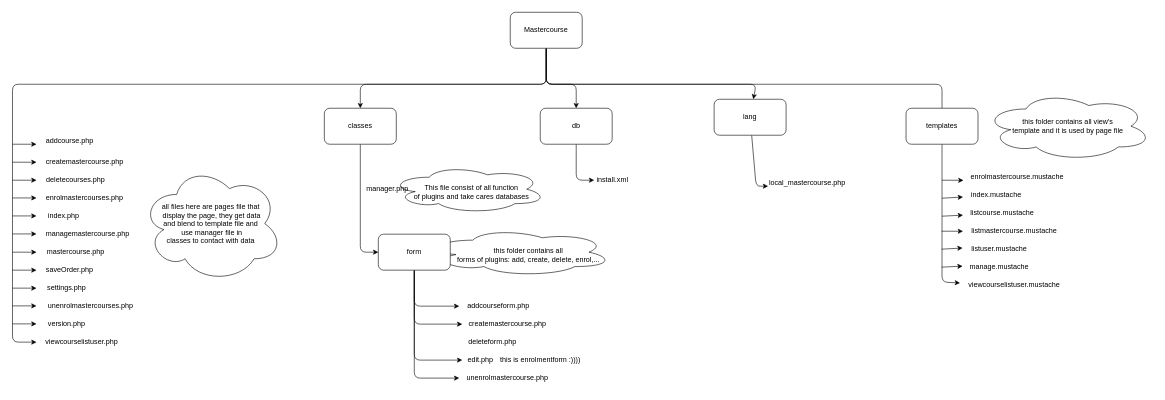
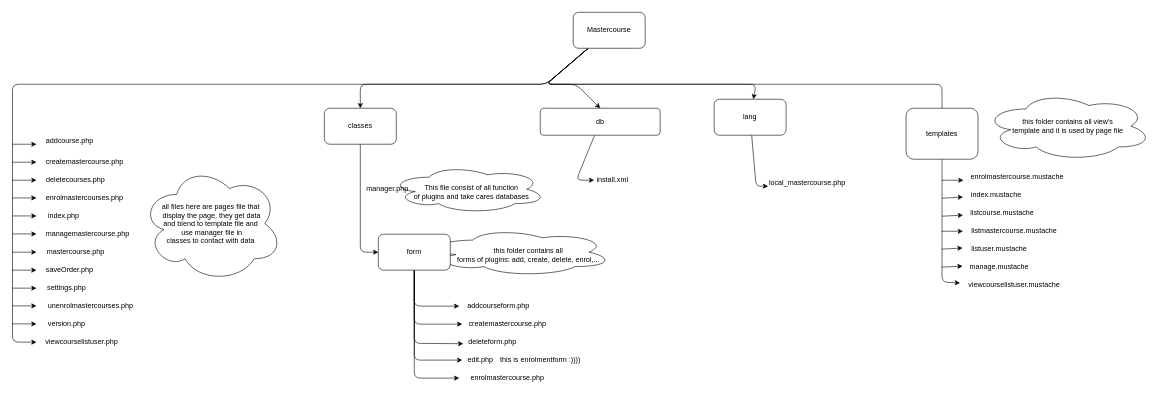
node "Mastercourse": moved (546, 30) -> (609, 30)
node "db": size 72x36 -> 120x27
node "templates": size 72x36 -> 72x51
edge "form" -> "deleteform.php": added
node "unenrolmastercourse.php": label "unenrolmastercourse.php" -> "enrolmastercourse.php"
